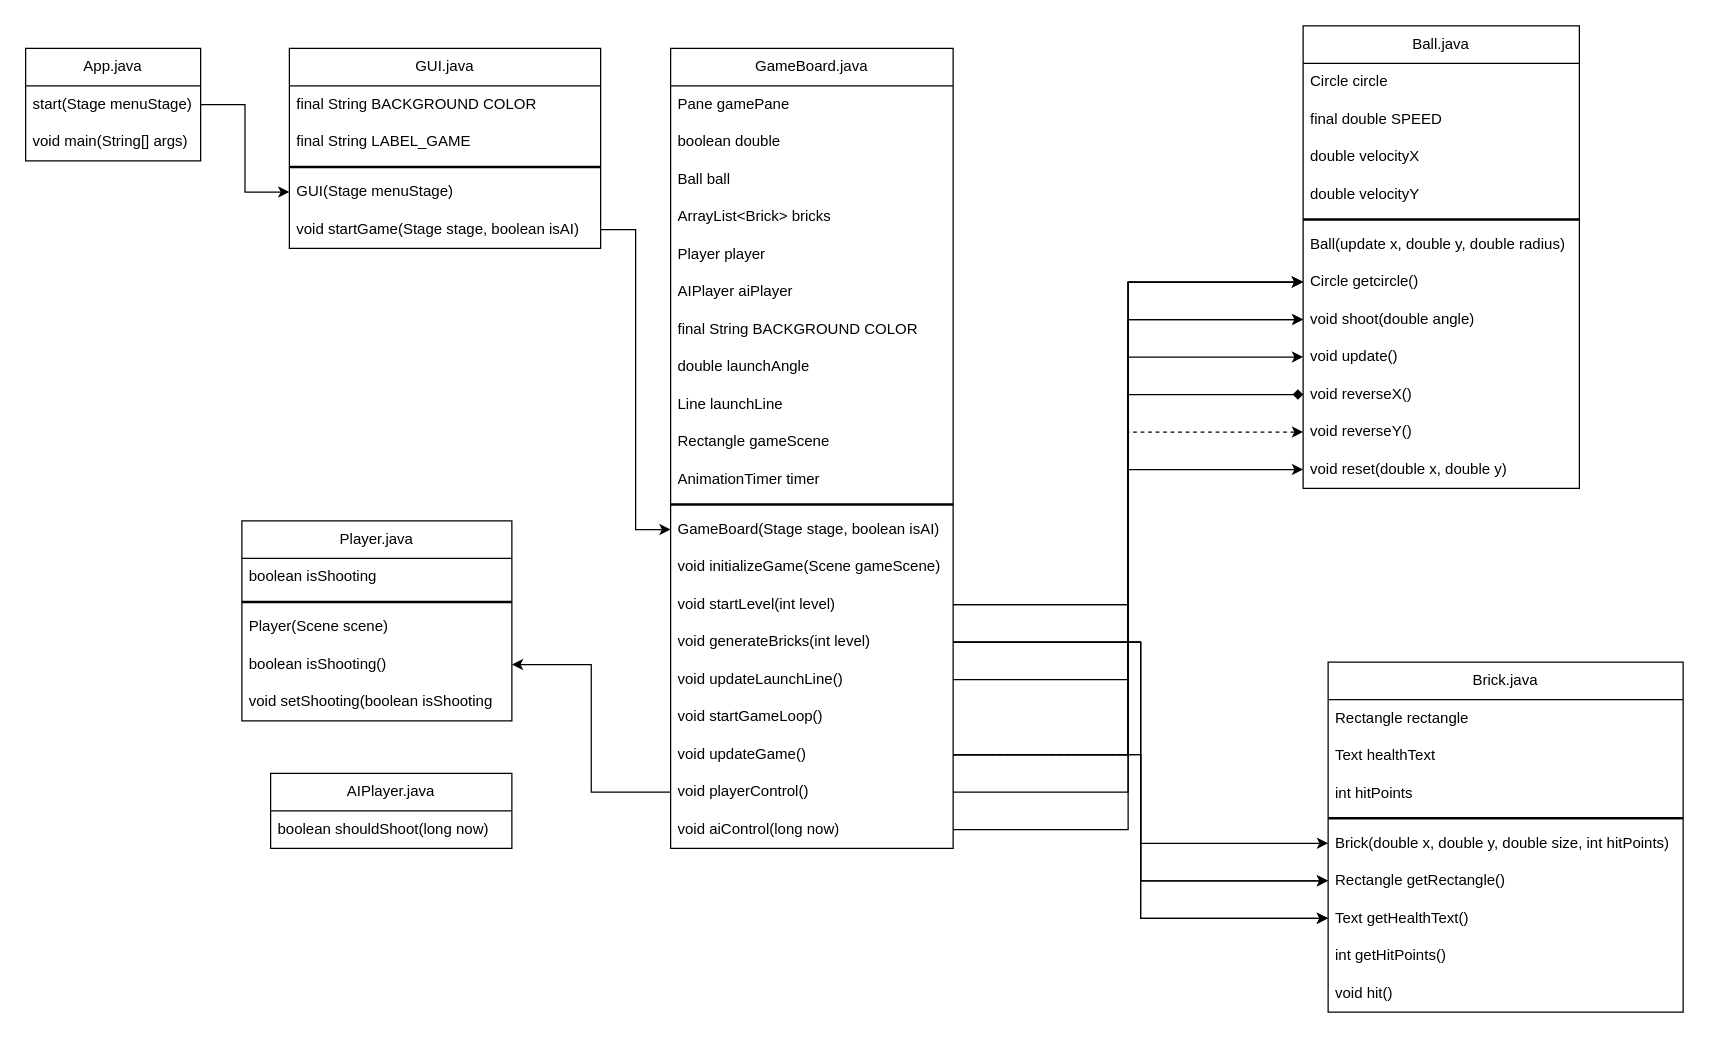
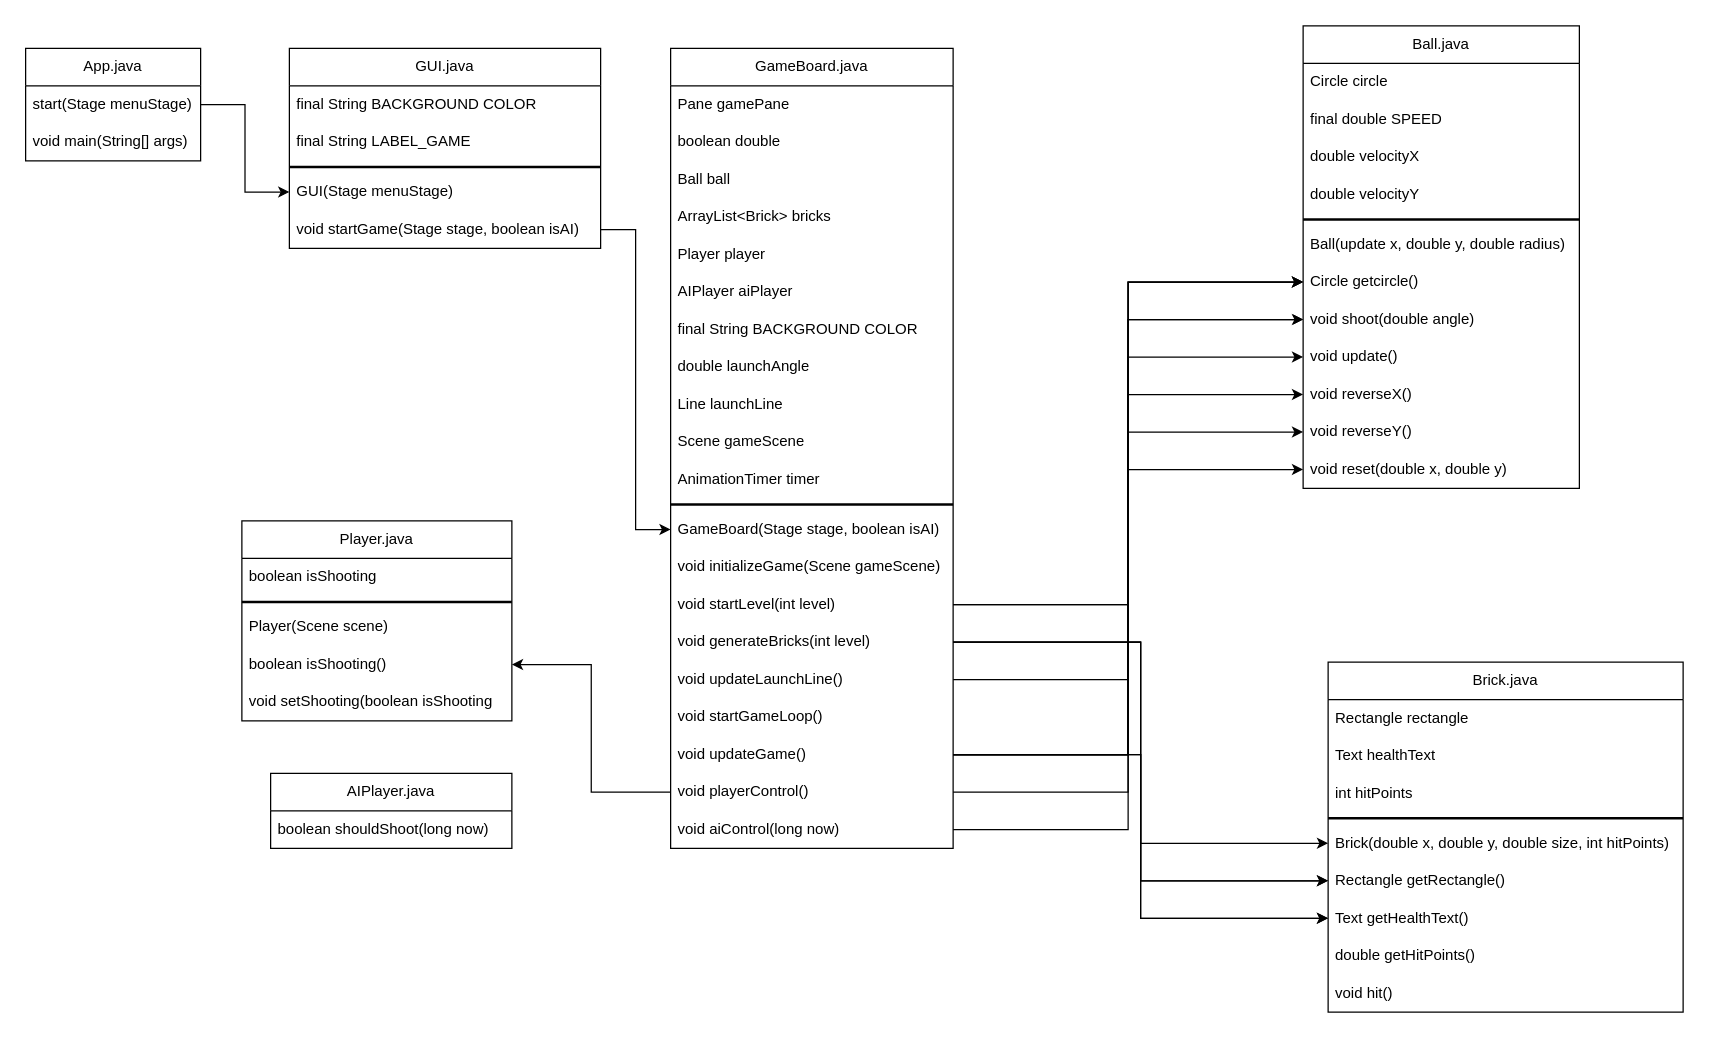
edge "void updateGame()" -> "void reverseX()": arrowhead diamond -> classic
edge "void updateGame()" -> "void reverseY()": style dashed -> solid
node "Rectangle gameScene": label "Rectangle gameScene" -> "Scene gameScene"
node "int getHitPoints()": label "int getHitPoints()" -> "double getHitPoints()"
